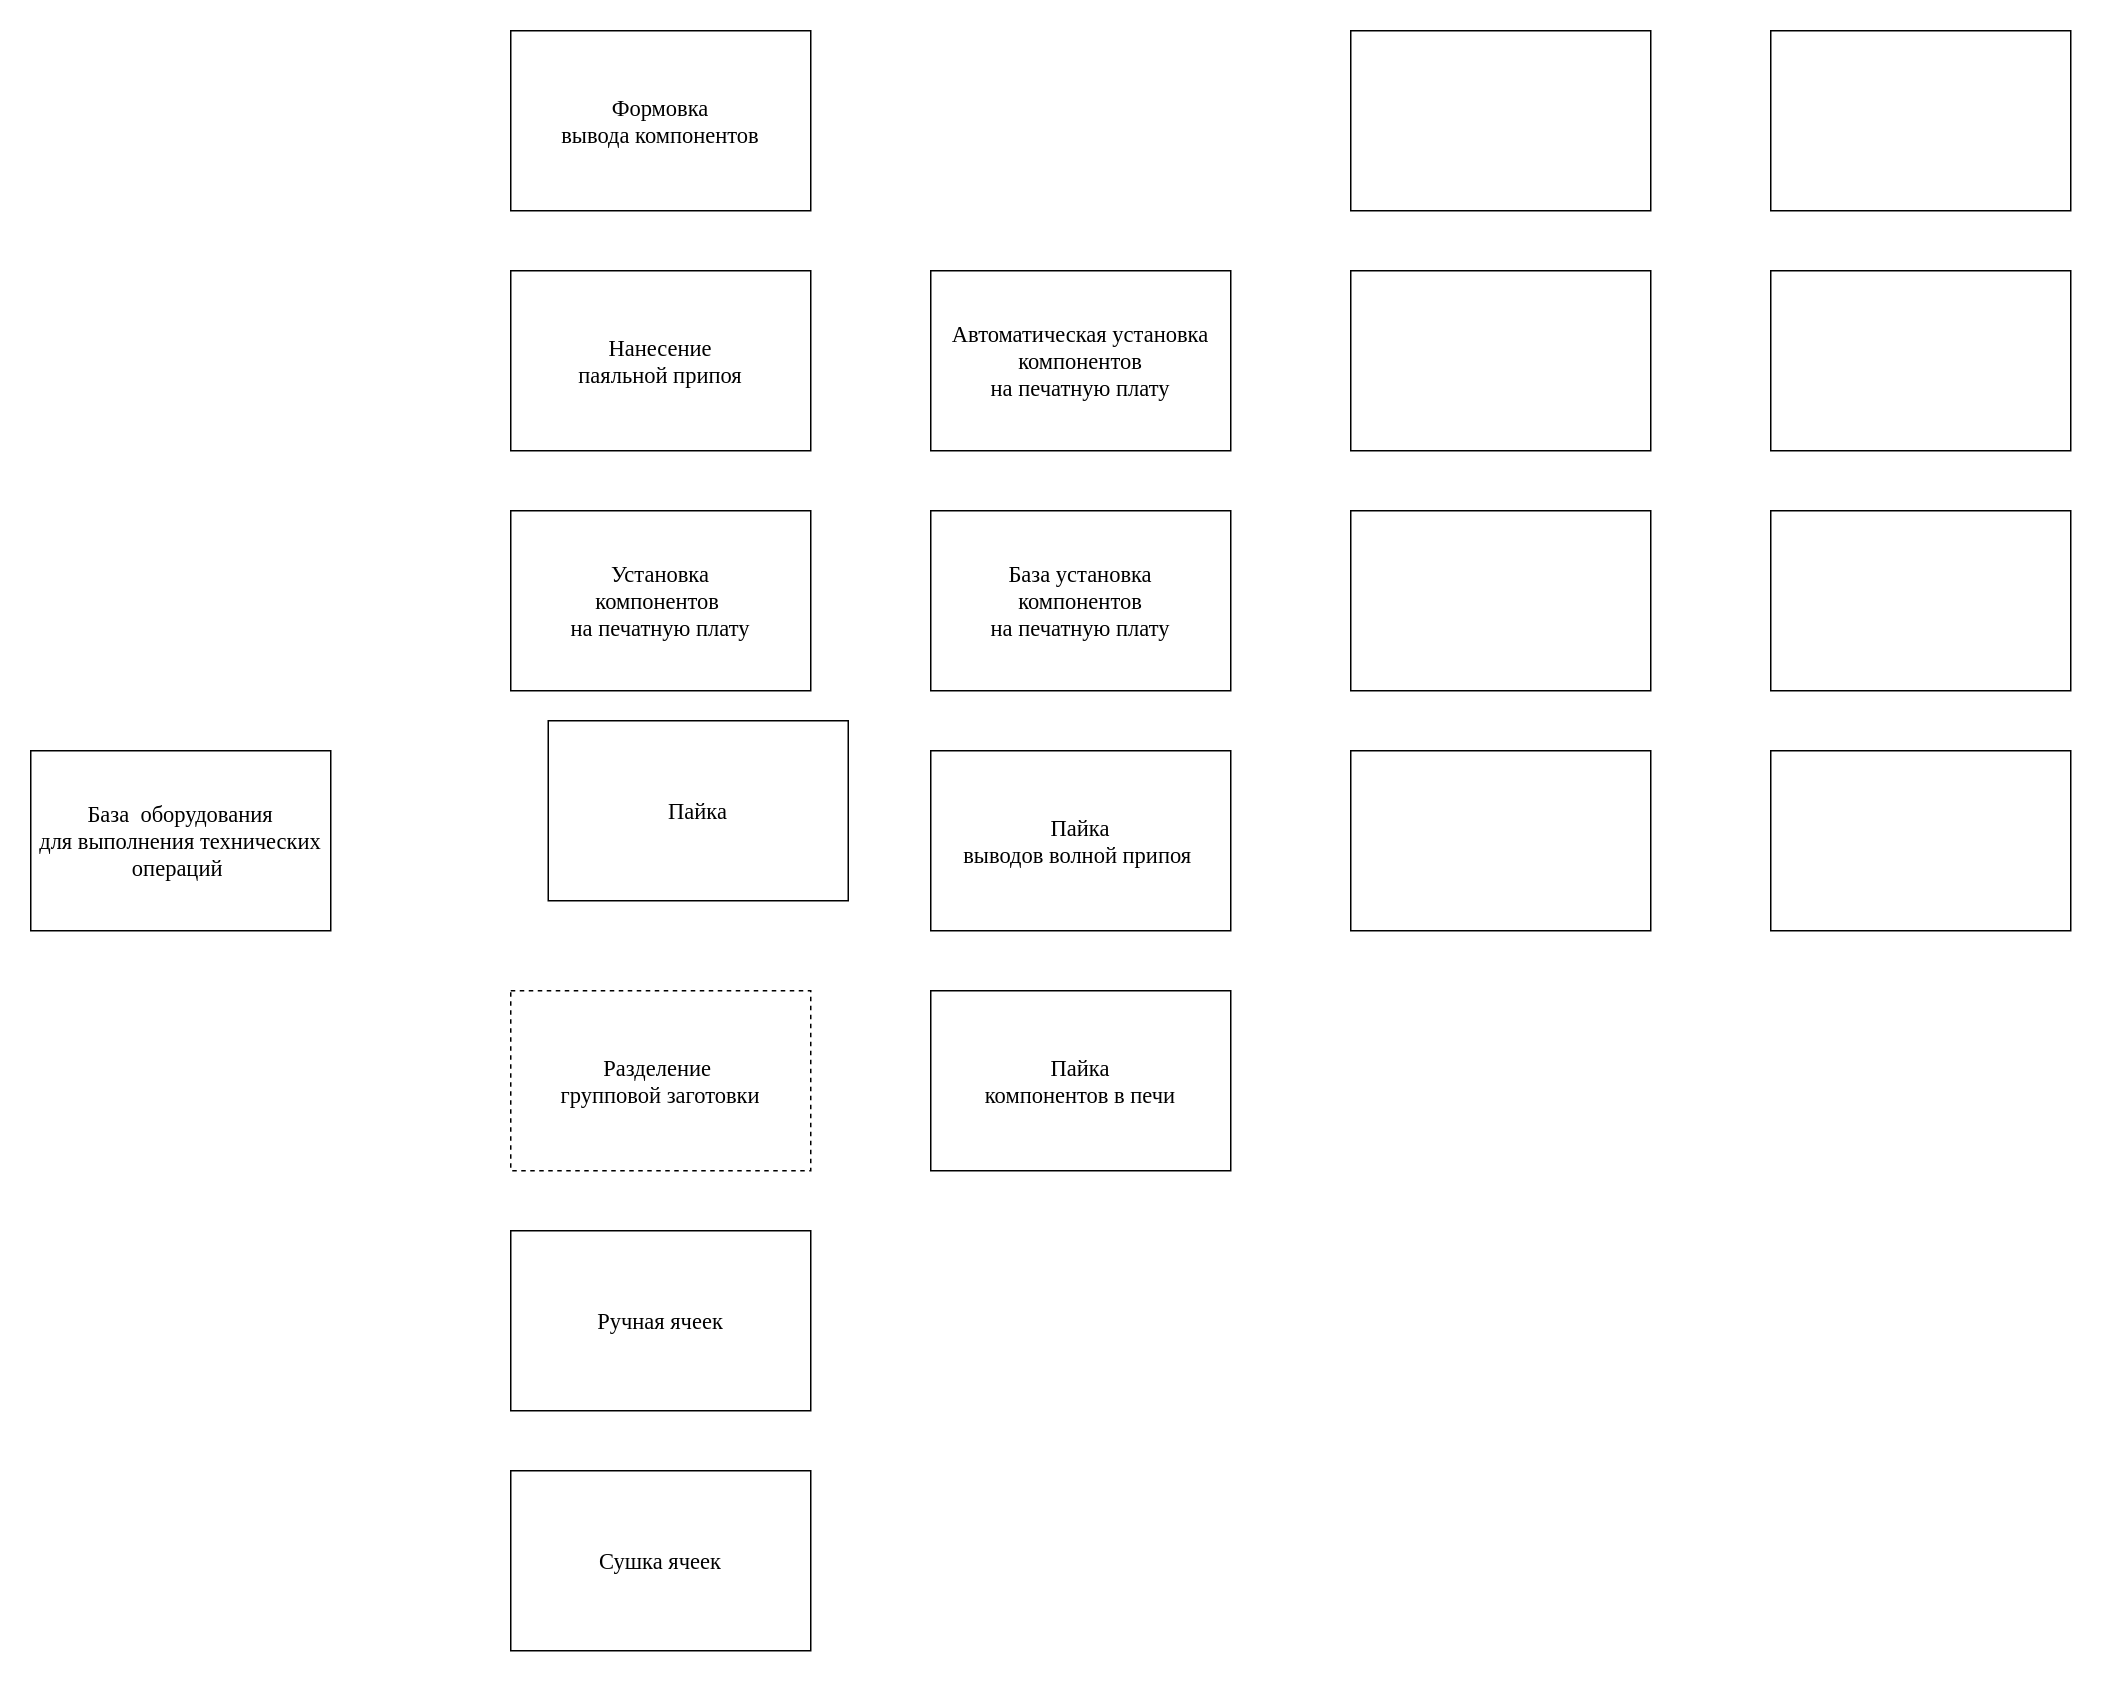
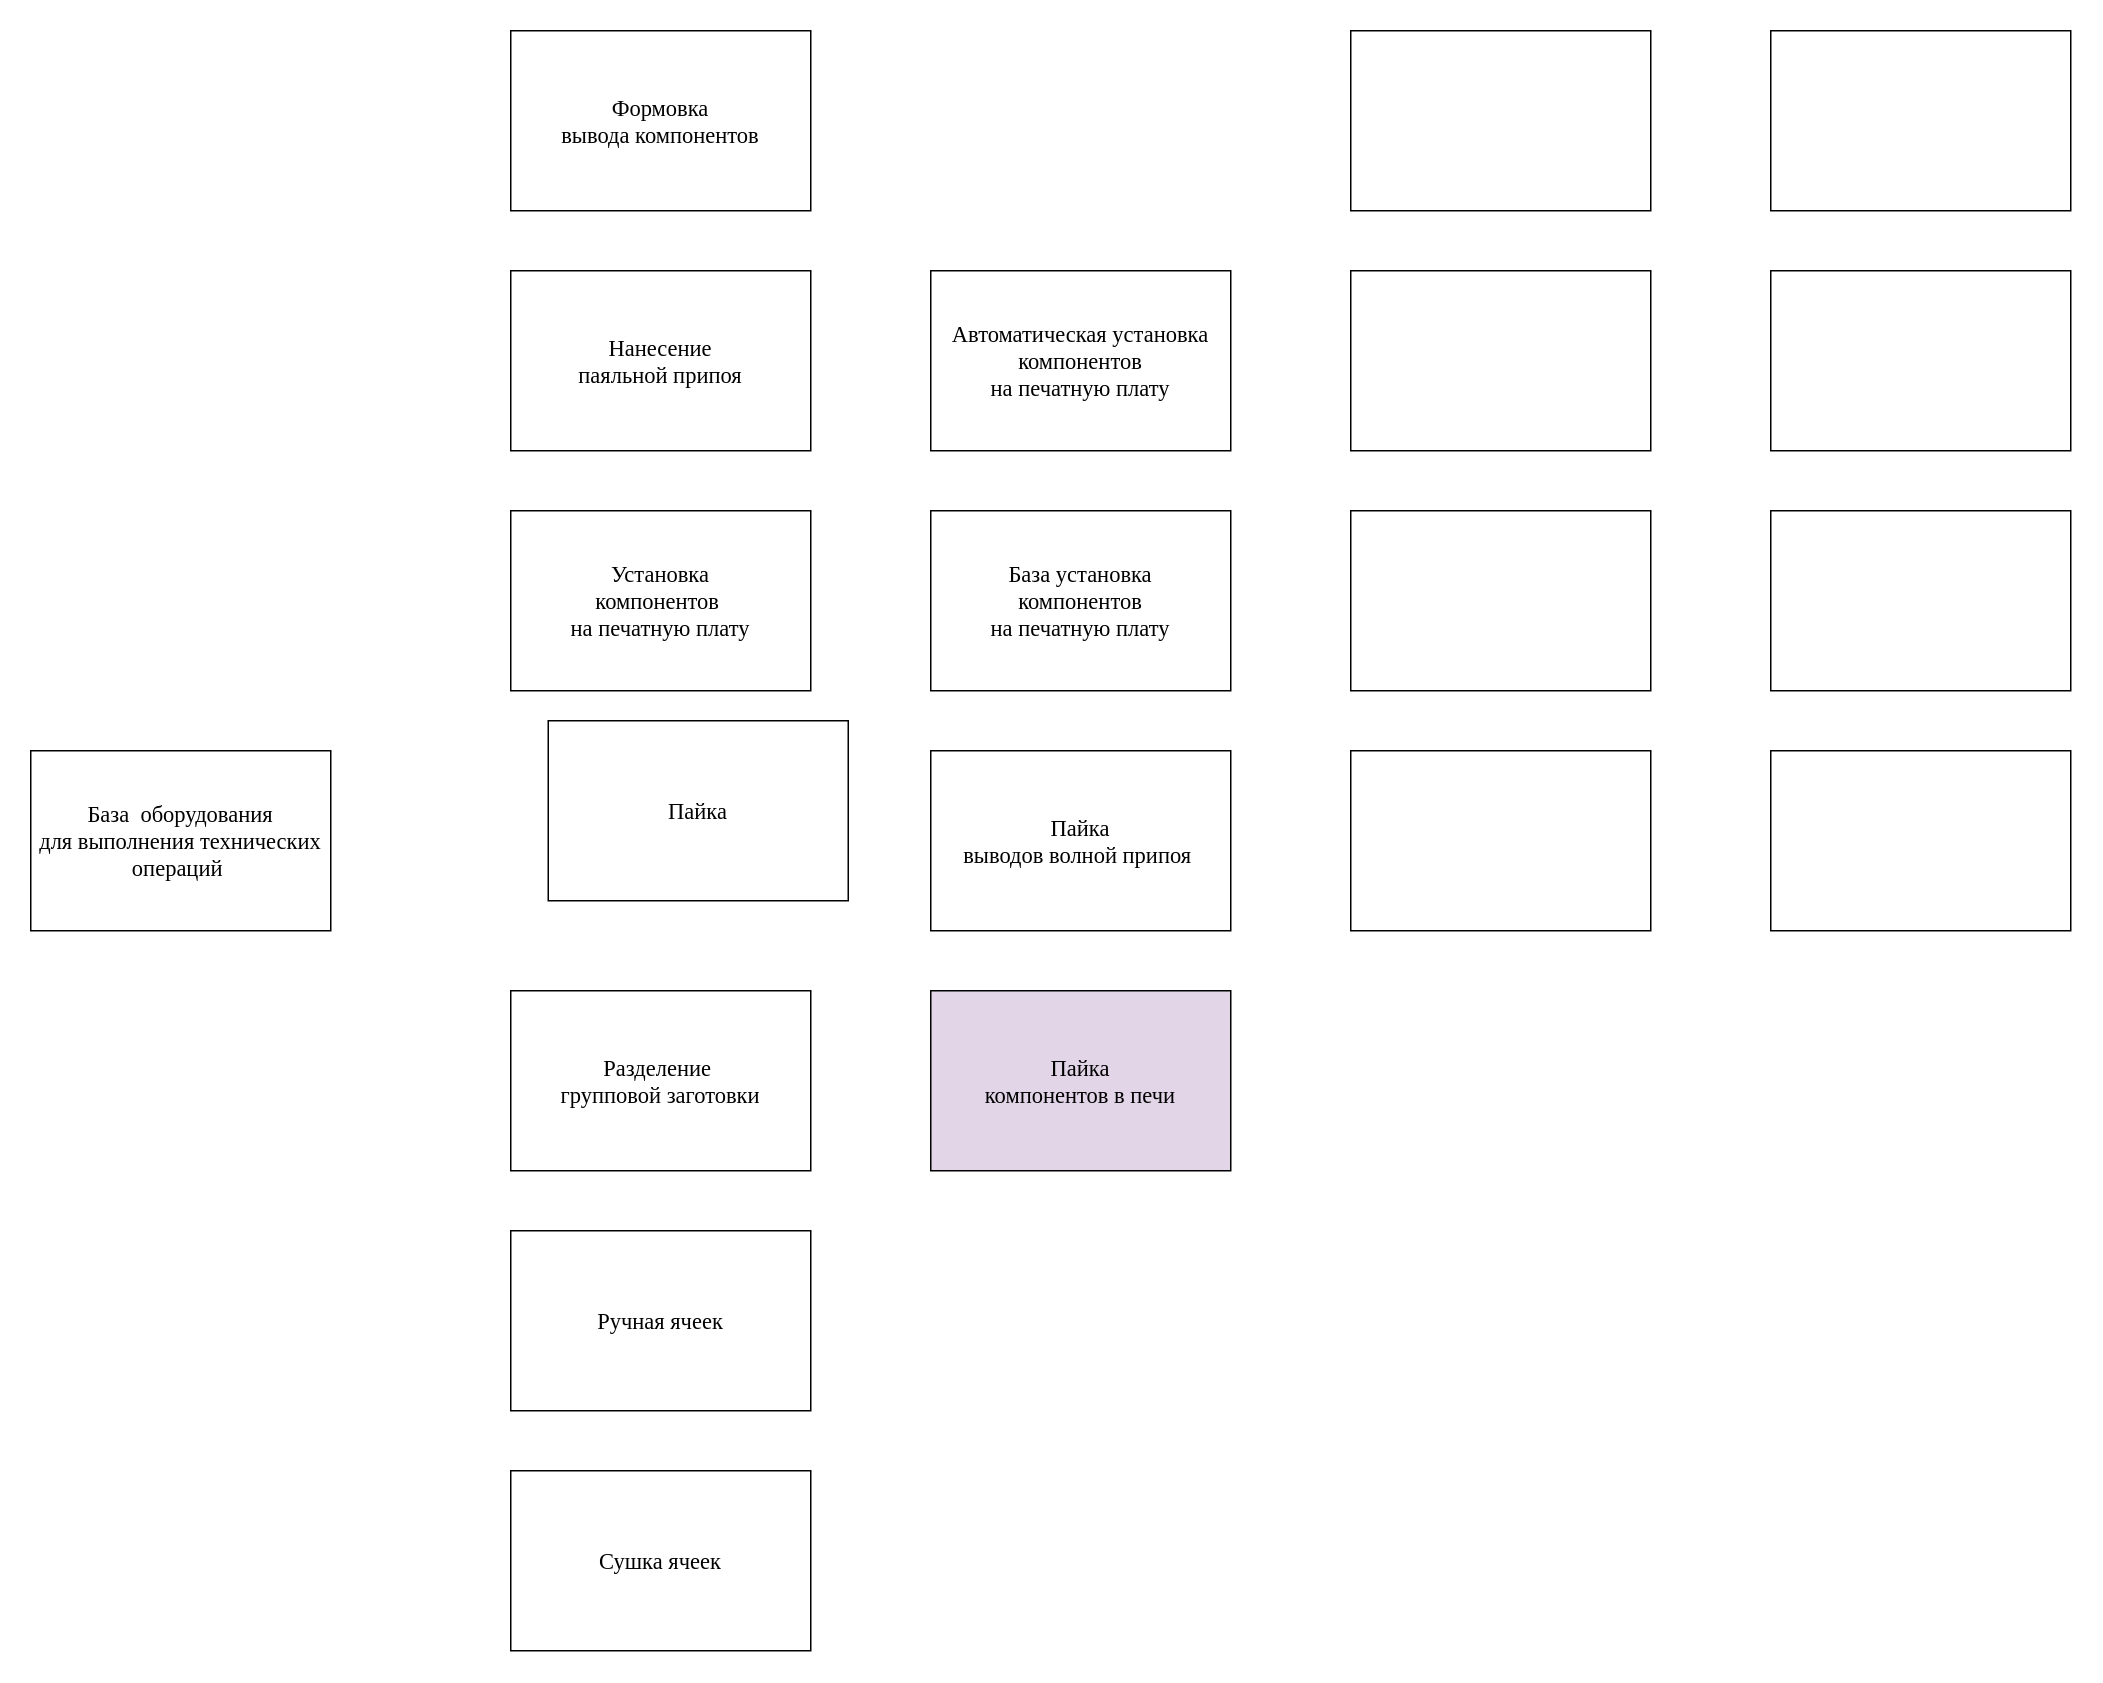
node "Разделение групповой заготовки": style dashed -> solid
node "Пайка компонентов в печи": fillcolor #ffffff -> #e1d5e7
